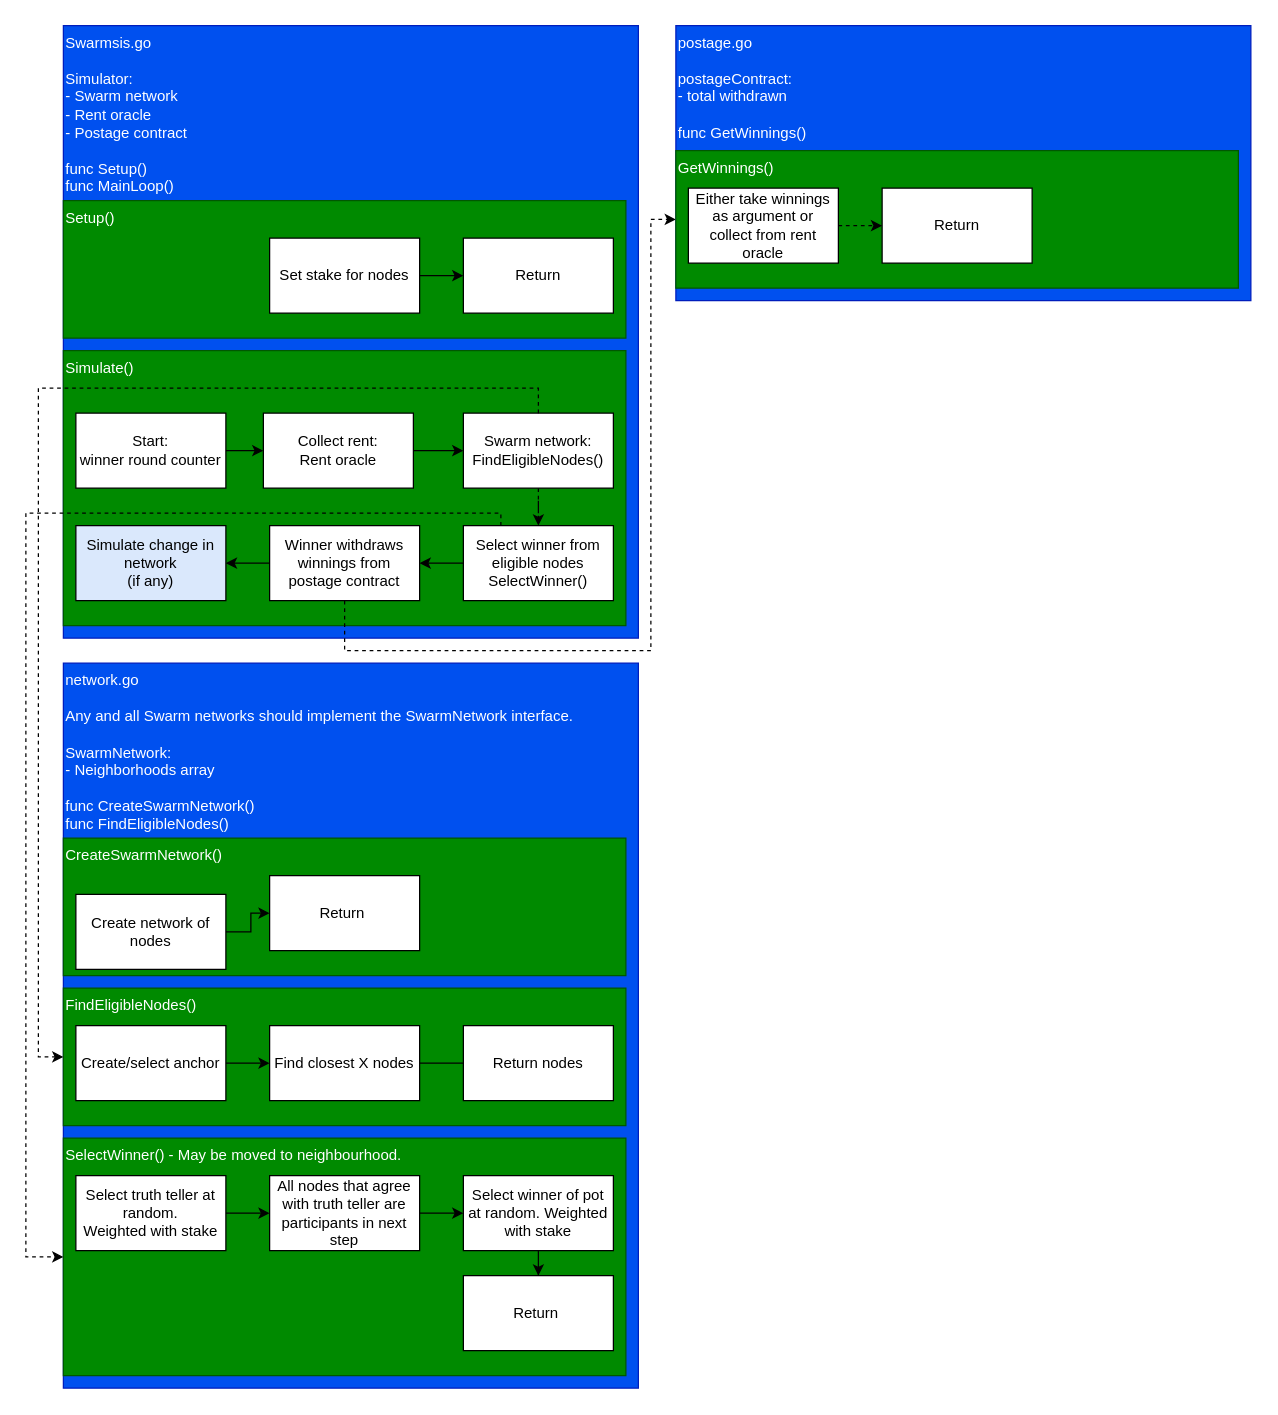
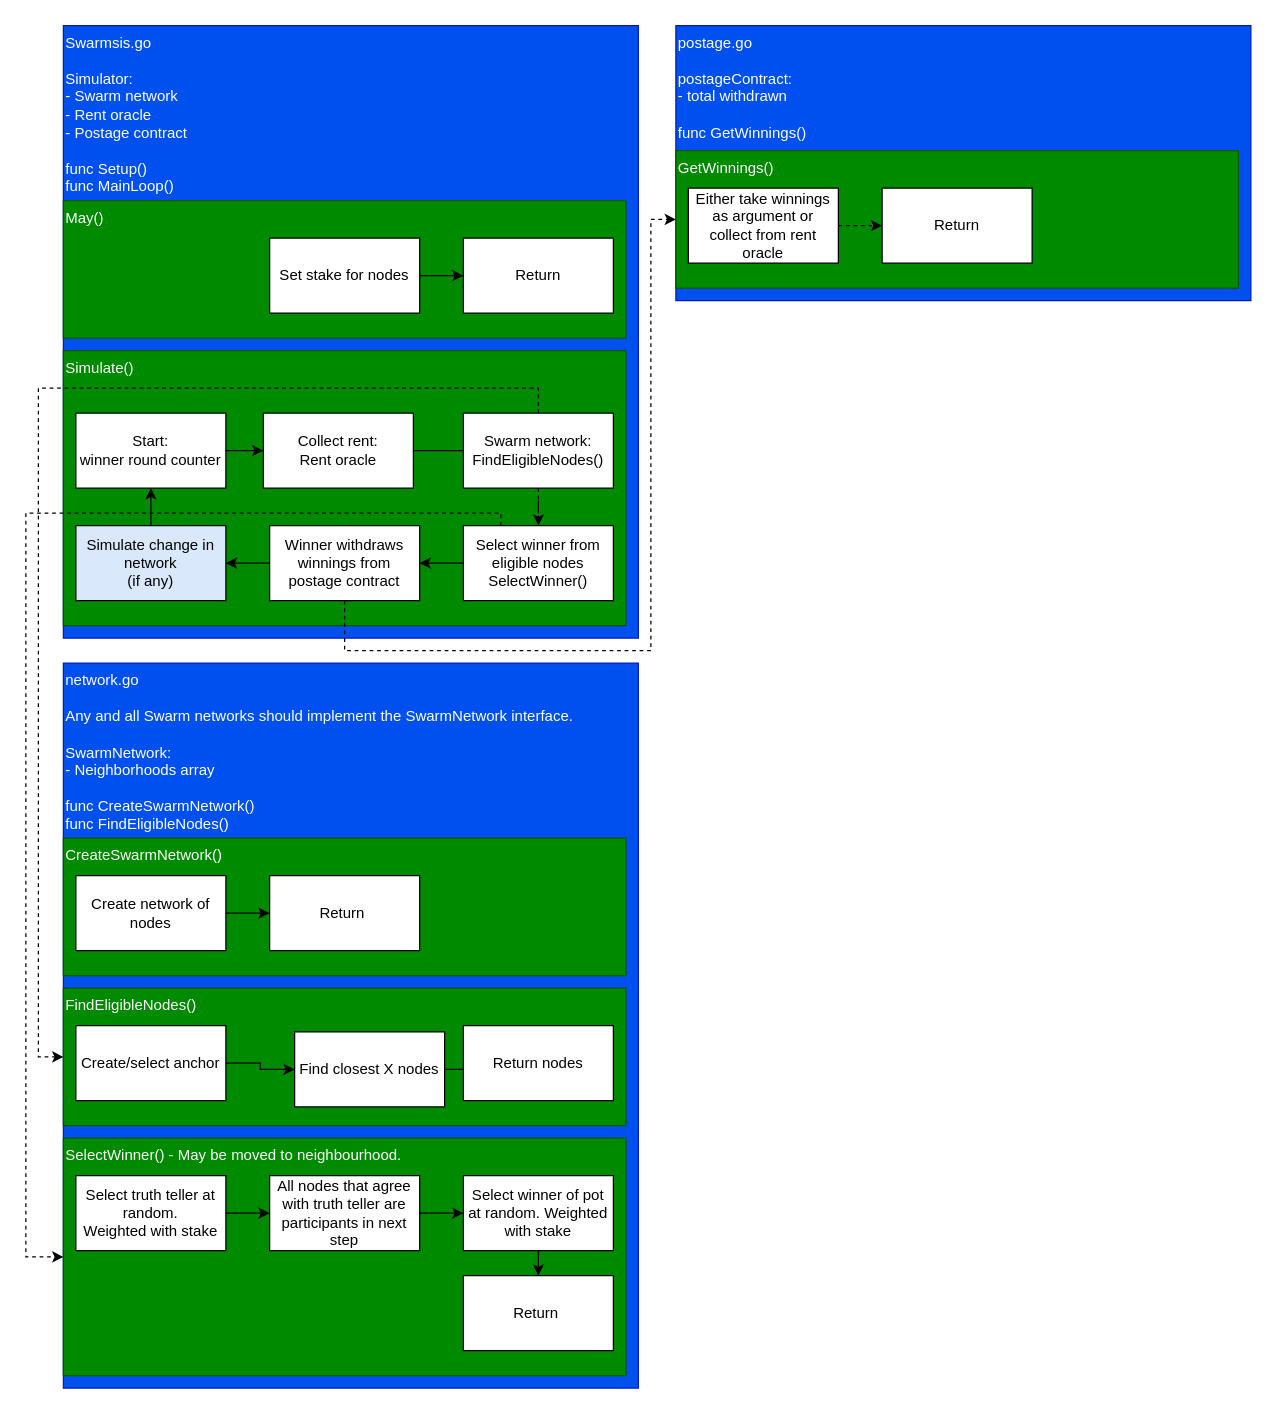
node "Setup()": label "Setup()" -> "May()"
edge "Collect rent: Rent oracle" -> "Swarm network: FindEligibleNodes()": arrowhead classic -> none
edge "Simulate change in network (if any)" -> "Start: winner round counter": added
node "Create network of nodes": moved (151, 932) -> (151, 913)
node "Find closest X nodes": moved (344, 1063) -> (369, 1069)
